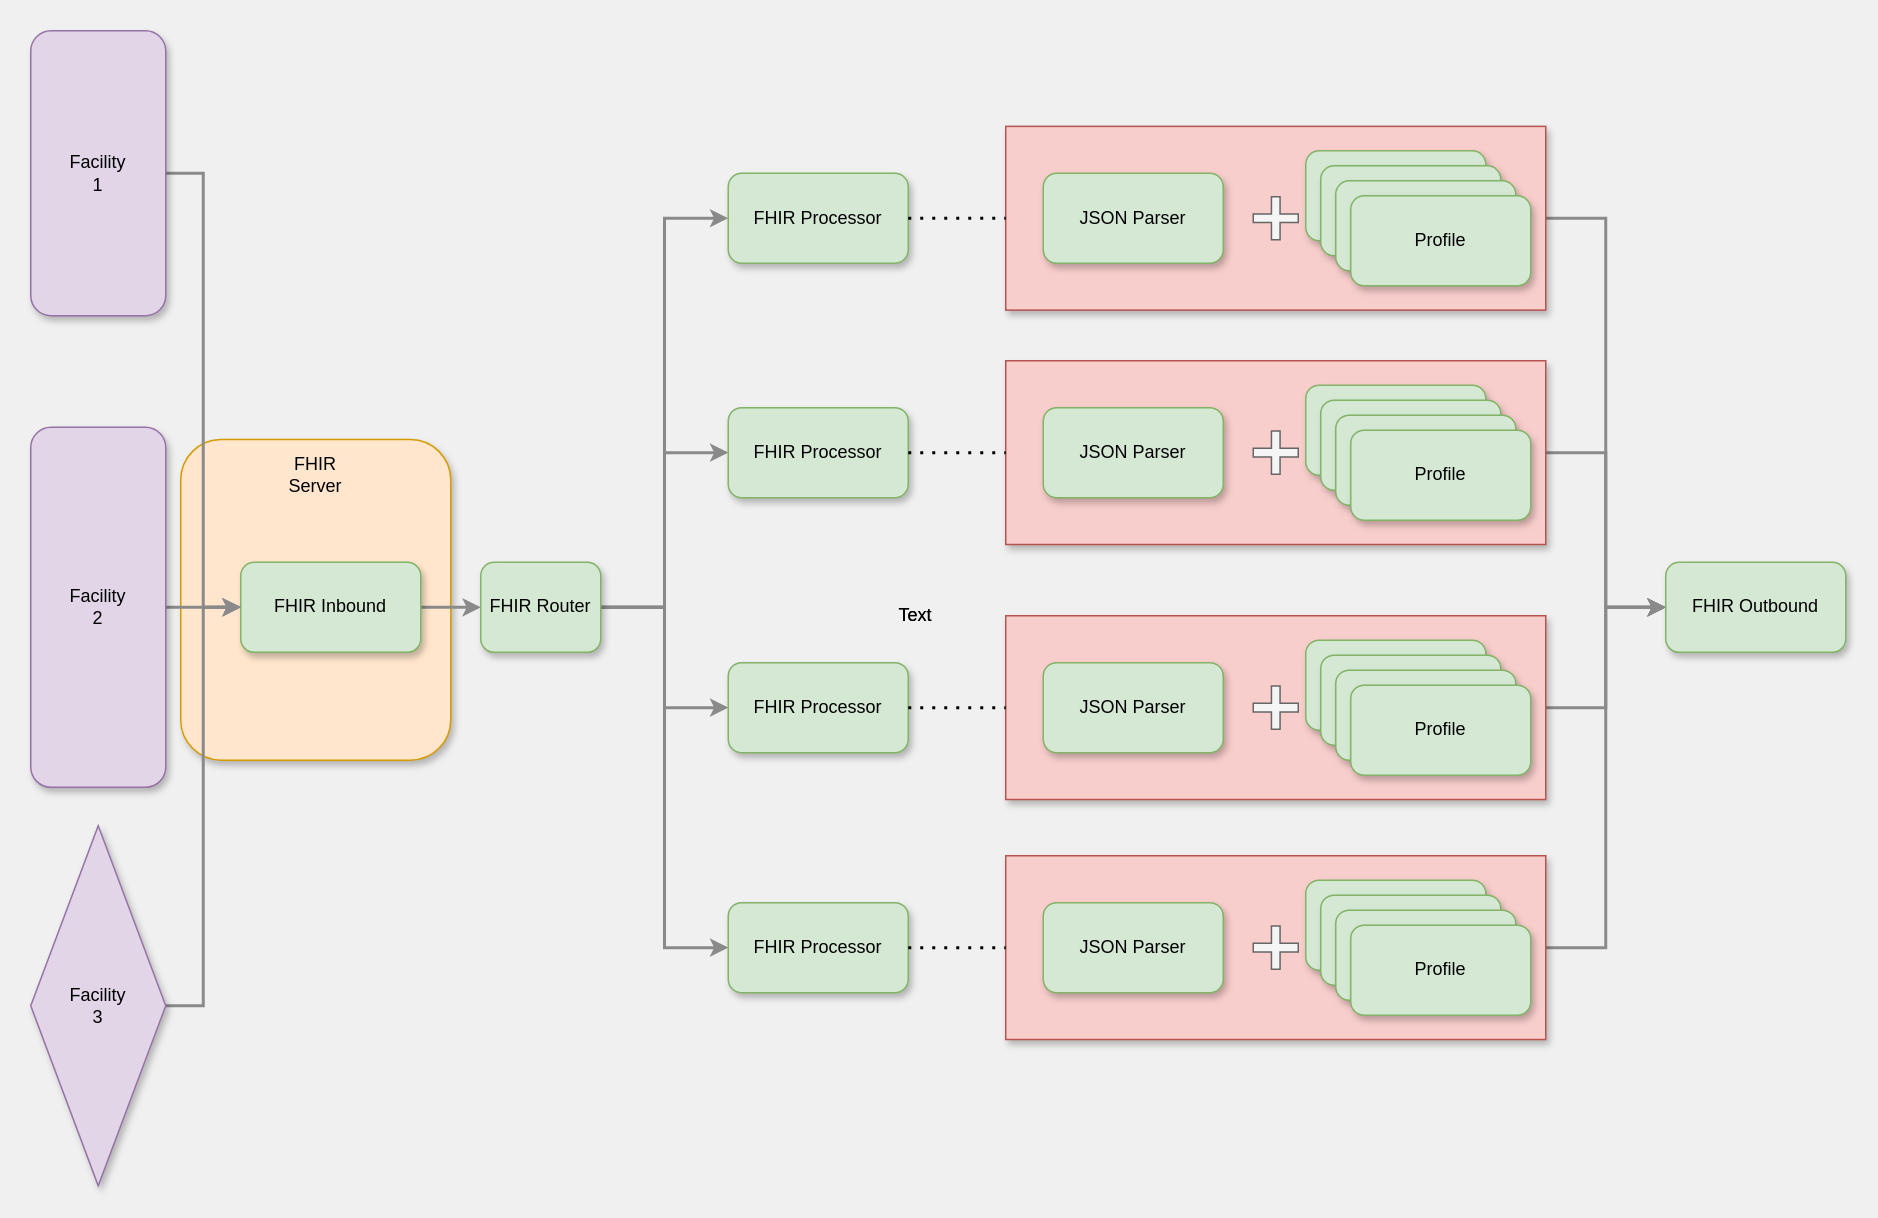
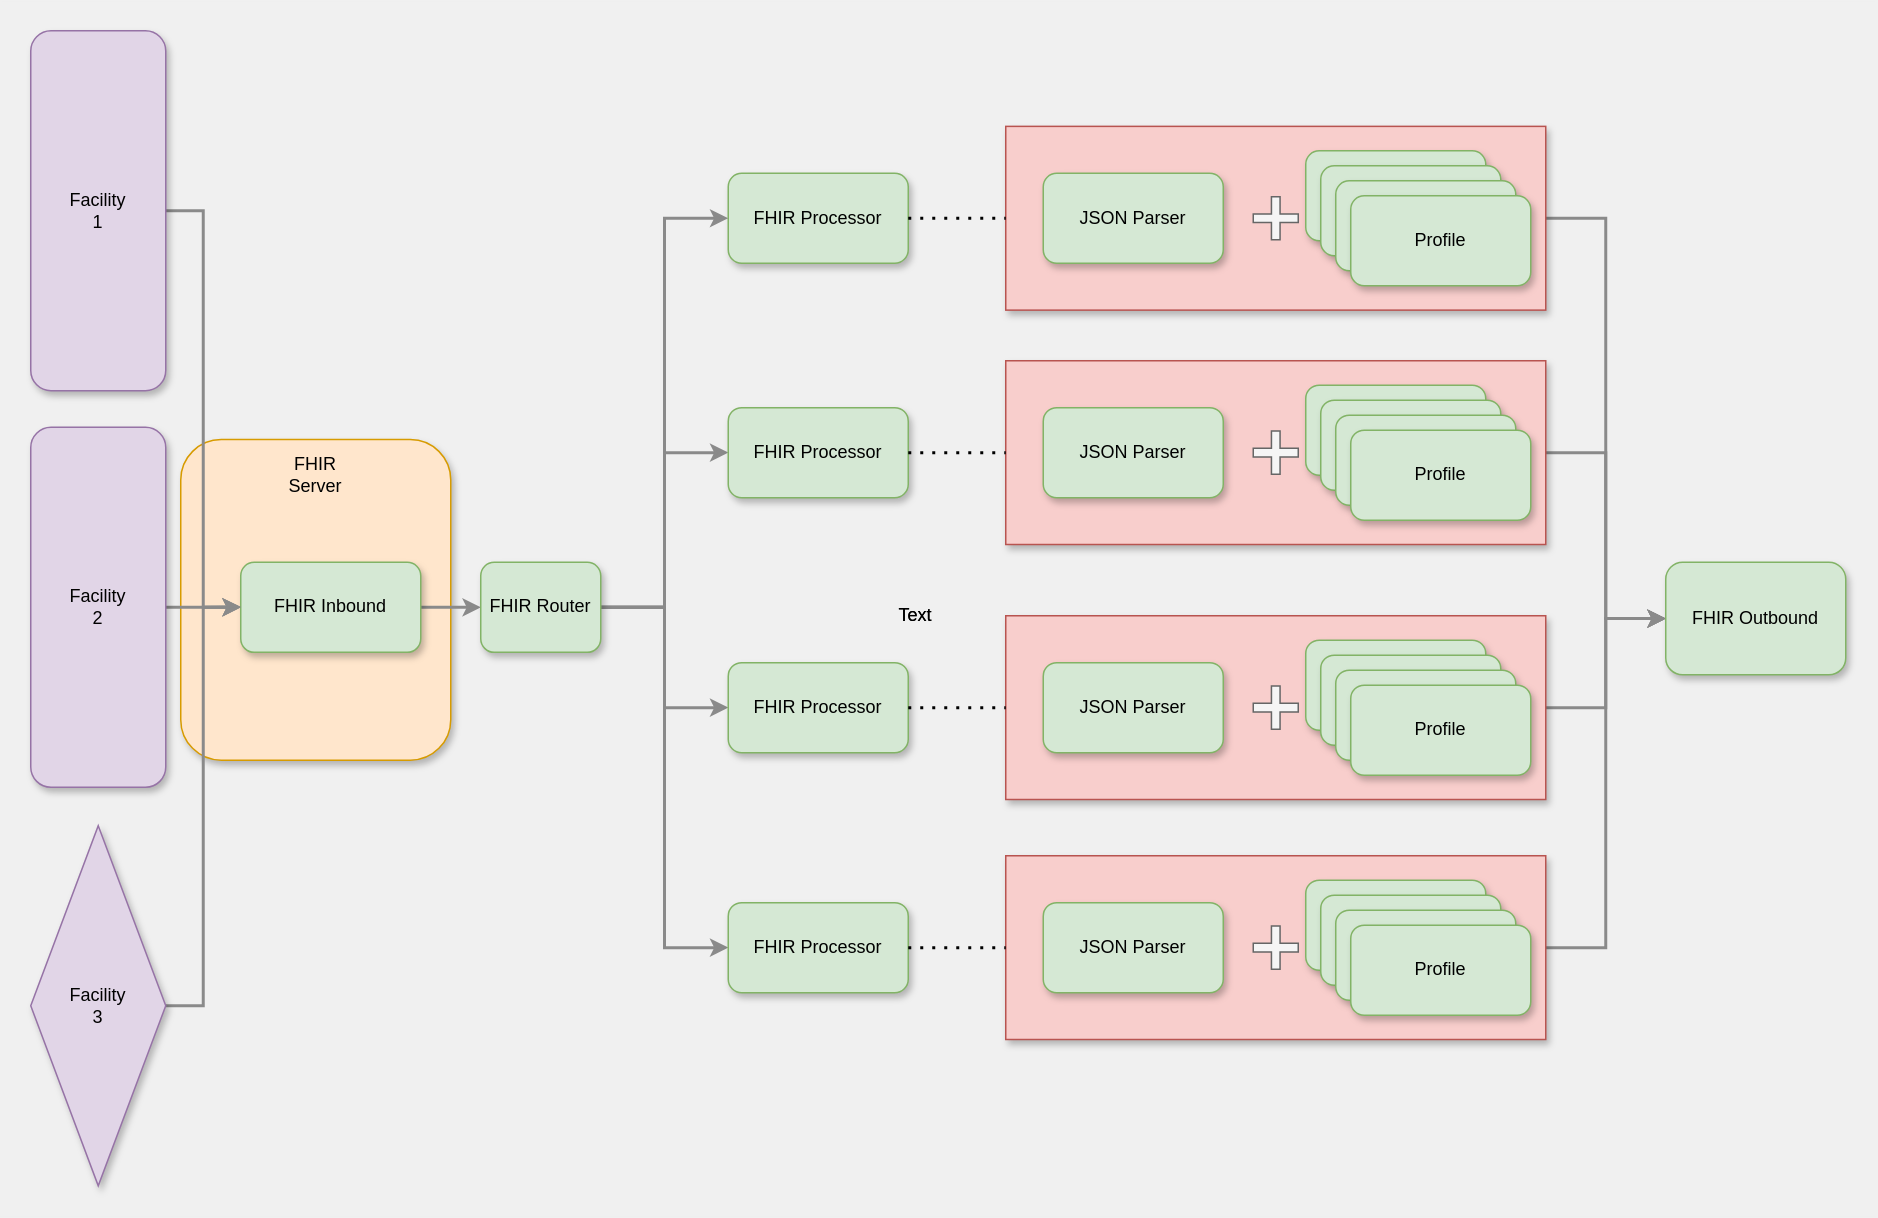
node "Facility 1": size 135x285 -> 135x360
node "FHIR Outbound": size 180x90 -> 180x113
